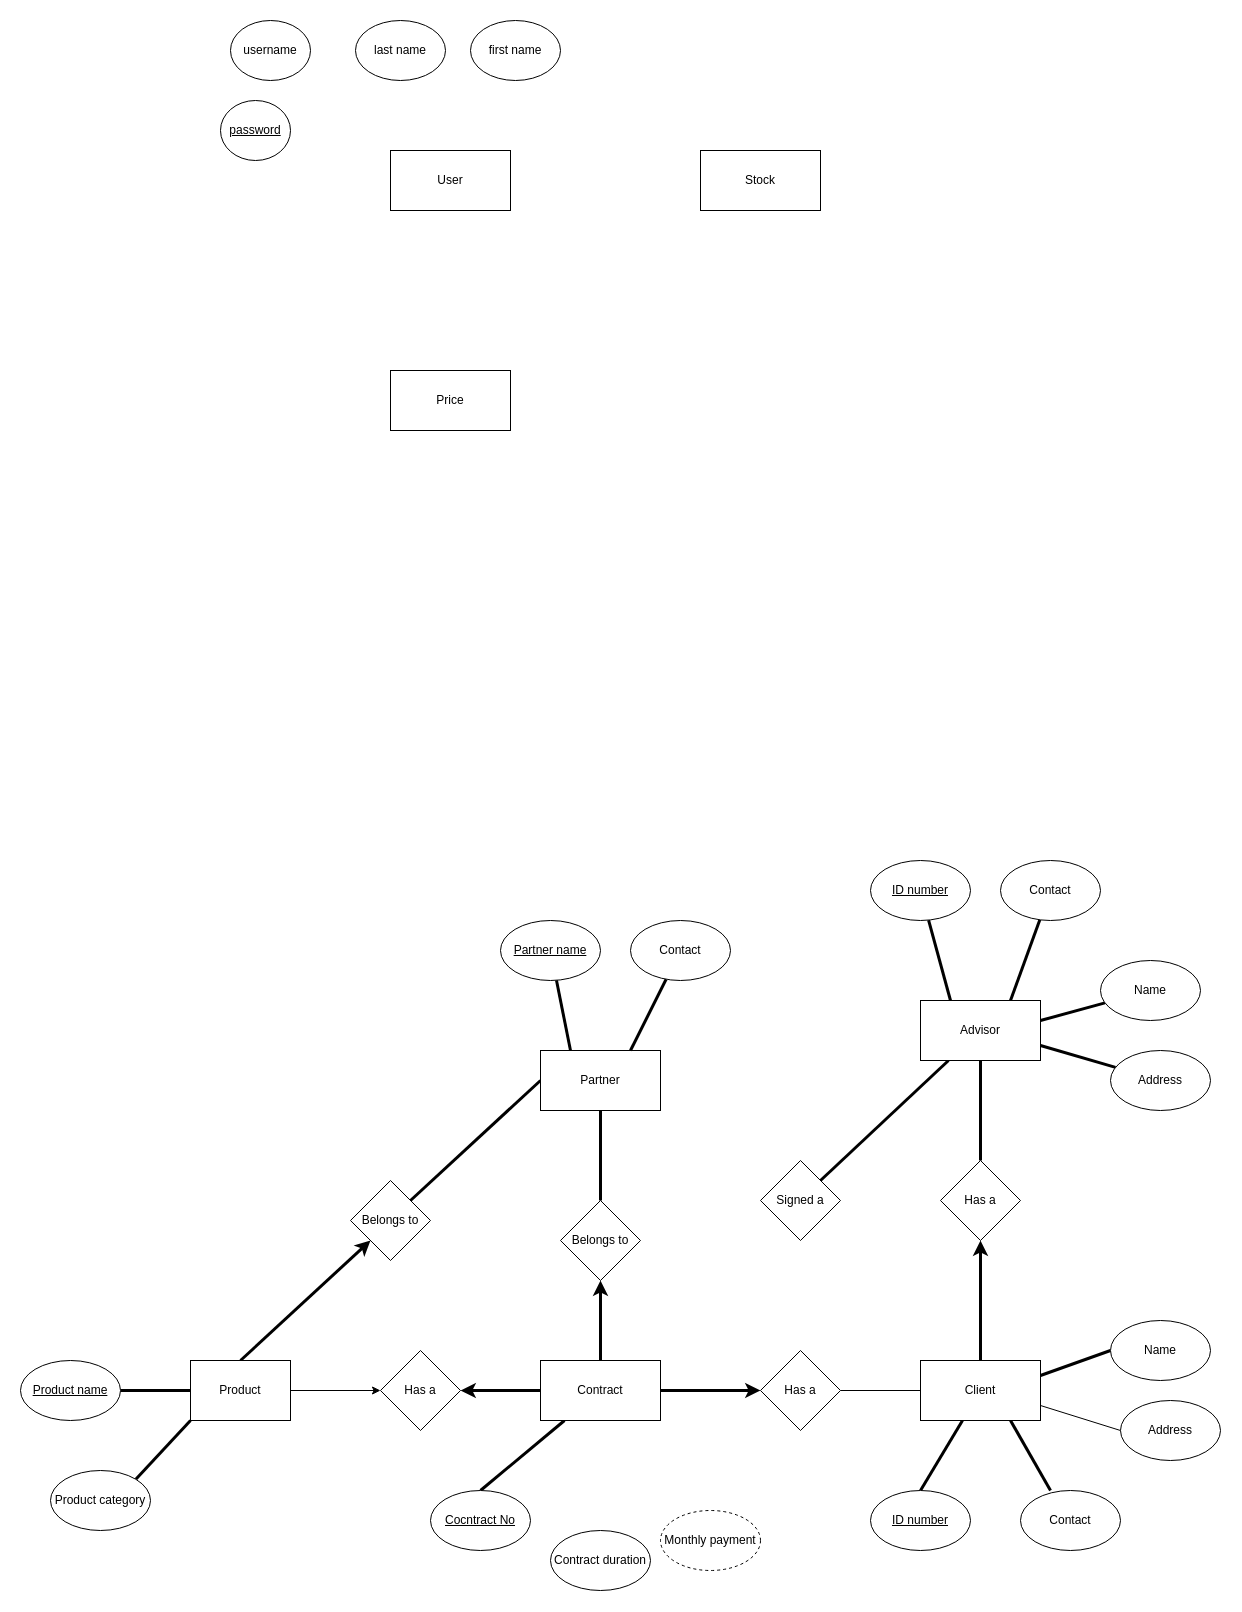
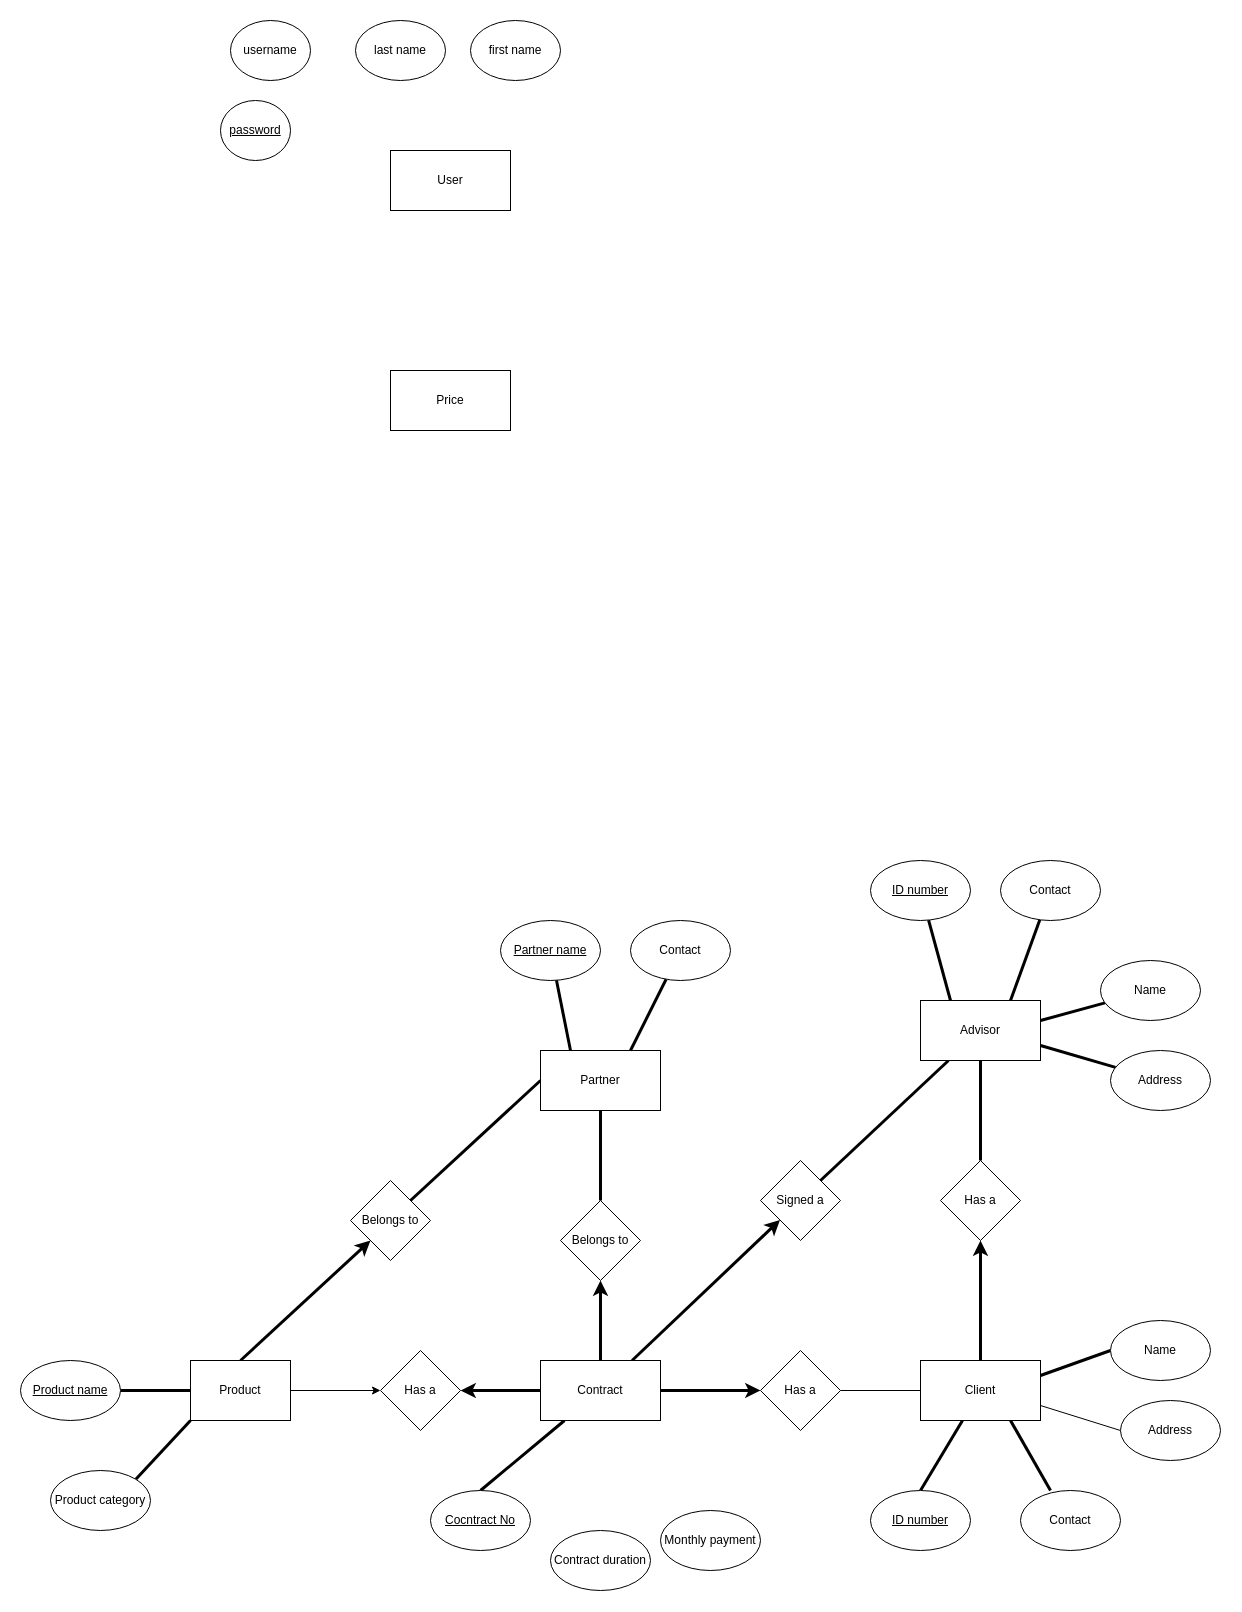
node "Stock": removed
edge "Contract" -> "Signed a": added
node "Monthly payment": style dashed -> solid
